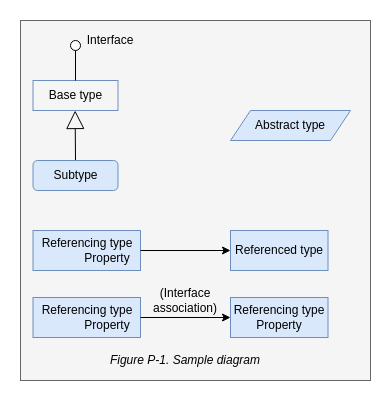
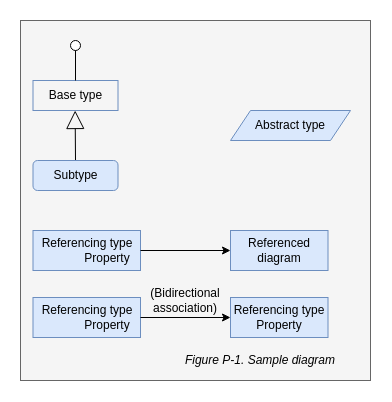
node "Interface": removed
node "Referenced type": label "Referenced type" -> "Referenced diagram"
node "(Interface association)": label "(Interface association)" -> "(Bidirectional association)"
node "Figure P-1. Sample diagram": moved (186, 361) -> (261, 361)
